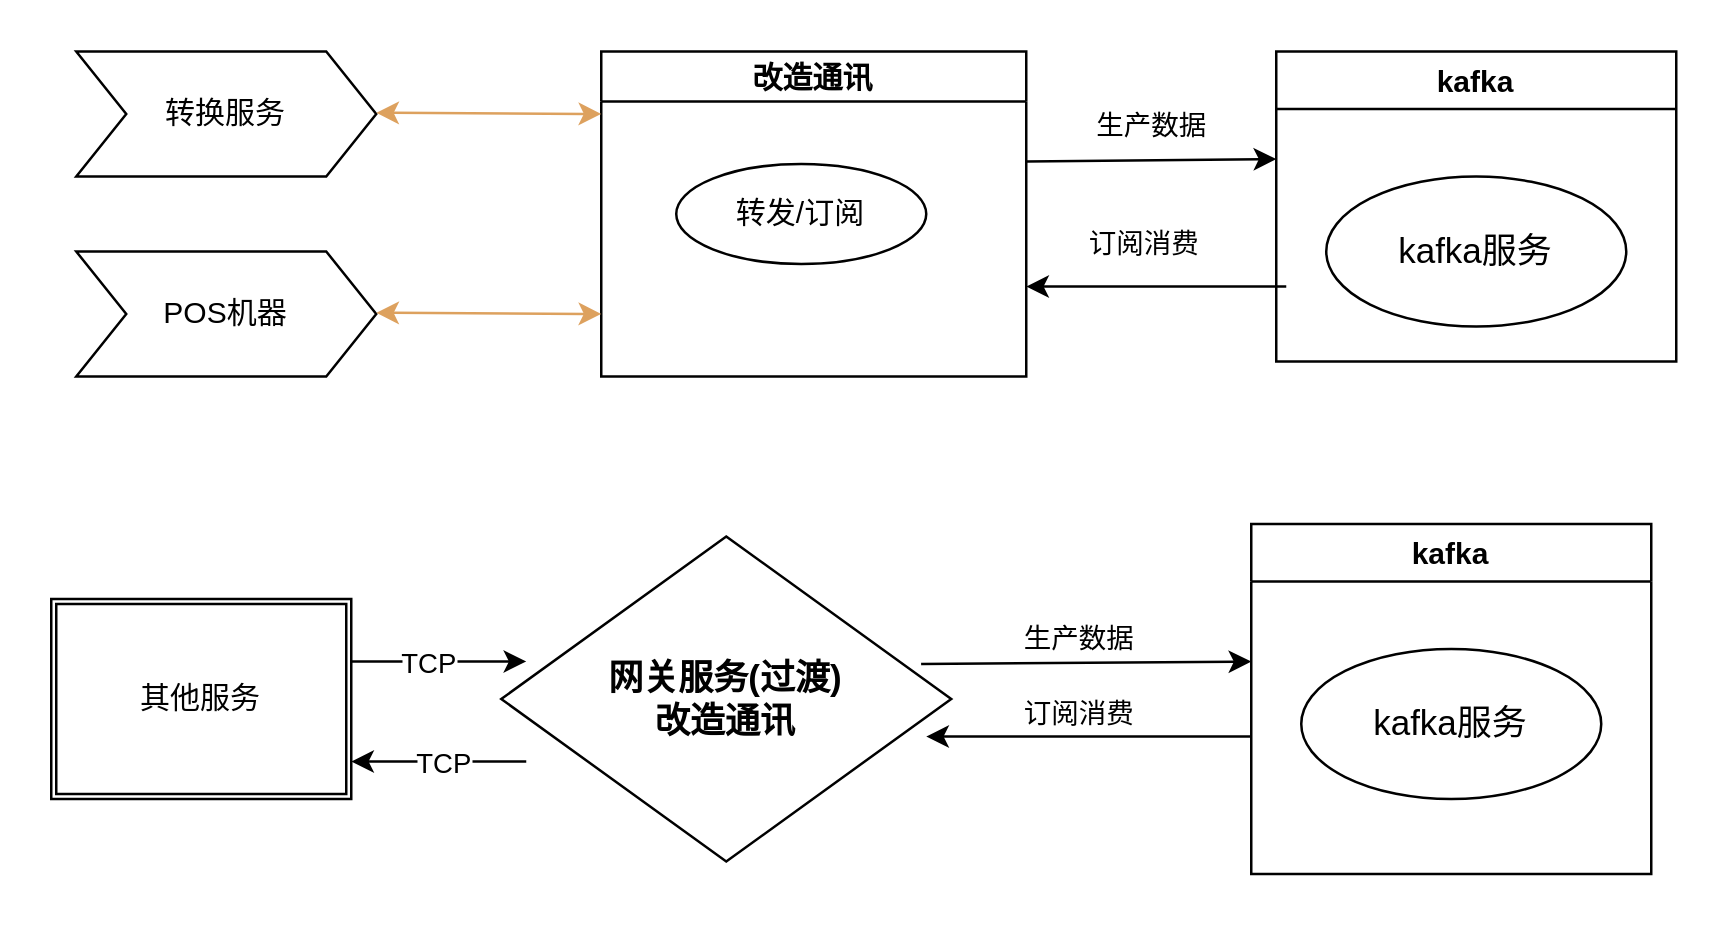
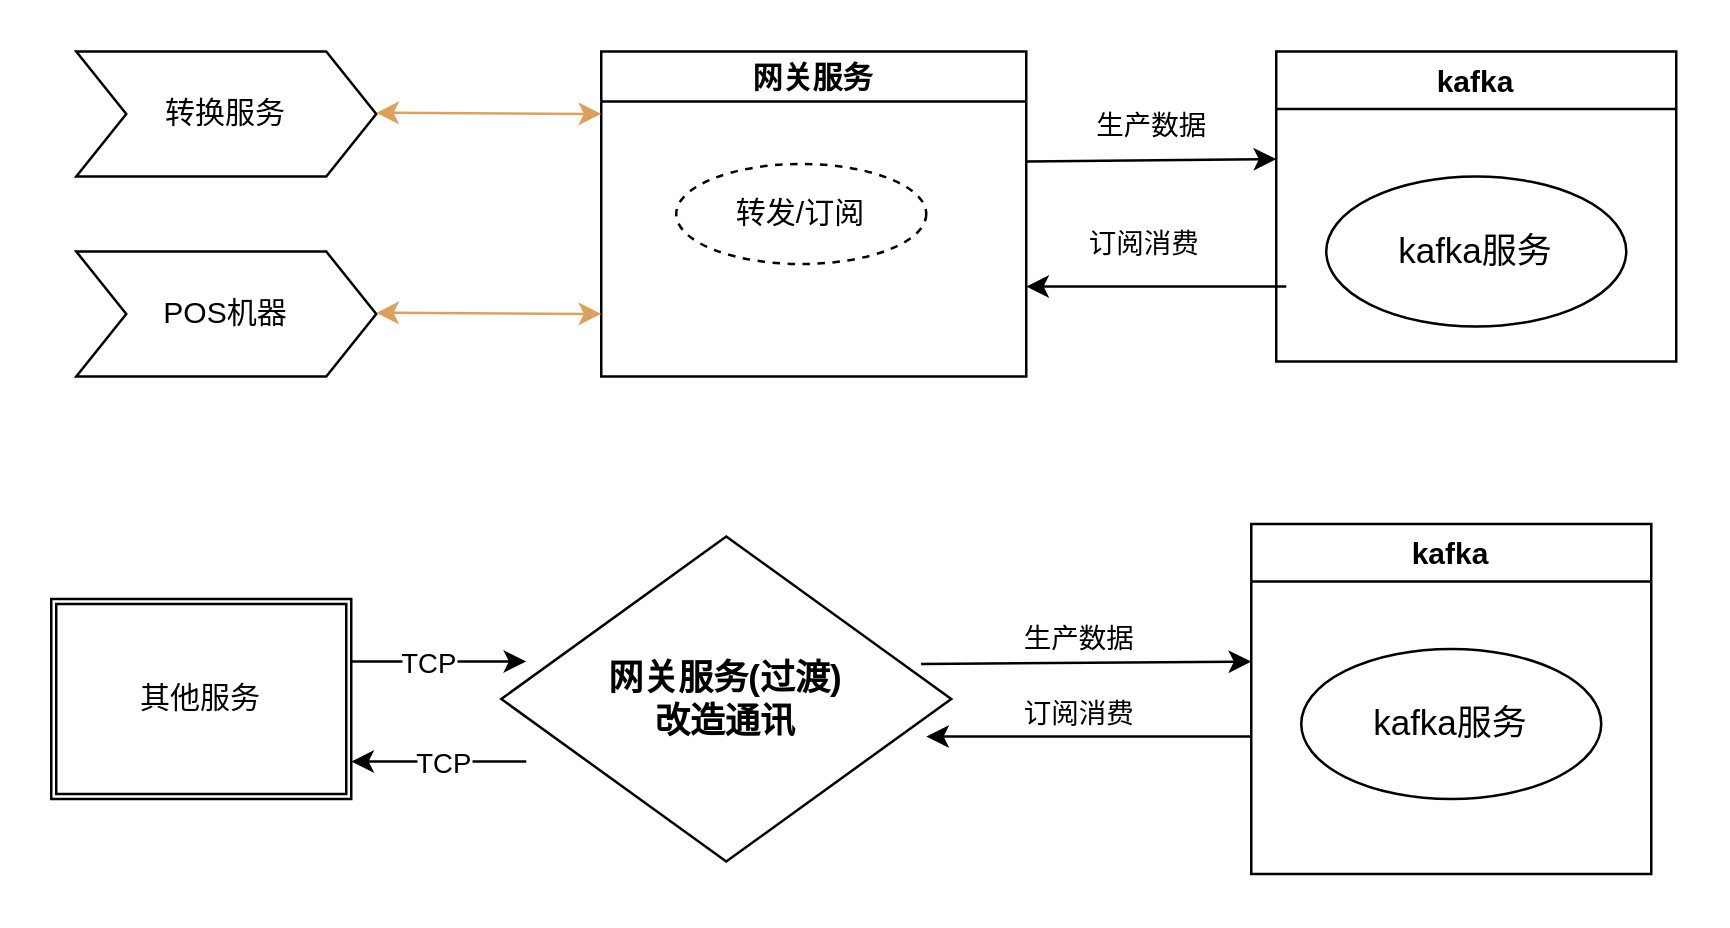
node "改造通讯": label "改造通讯" -> "网关服务"
node "转发/订阅": style solid -> dashed
